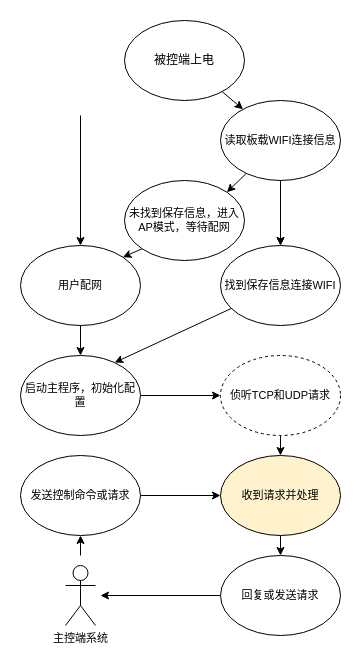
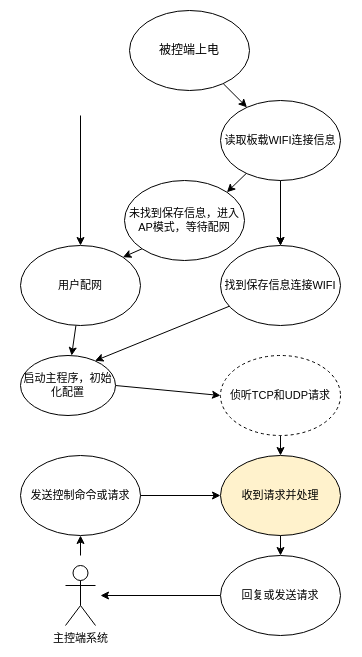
node "被控端上电": moved (185, 61) -> (190, 51)
node "启动主程序，初始化配置": size 120x80 -> 95x60
